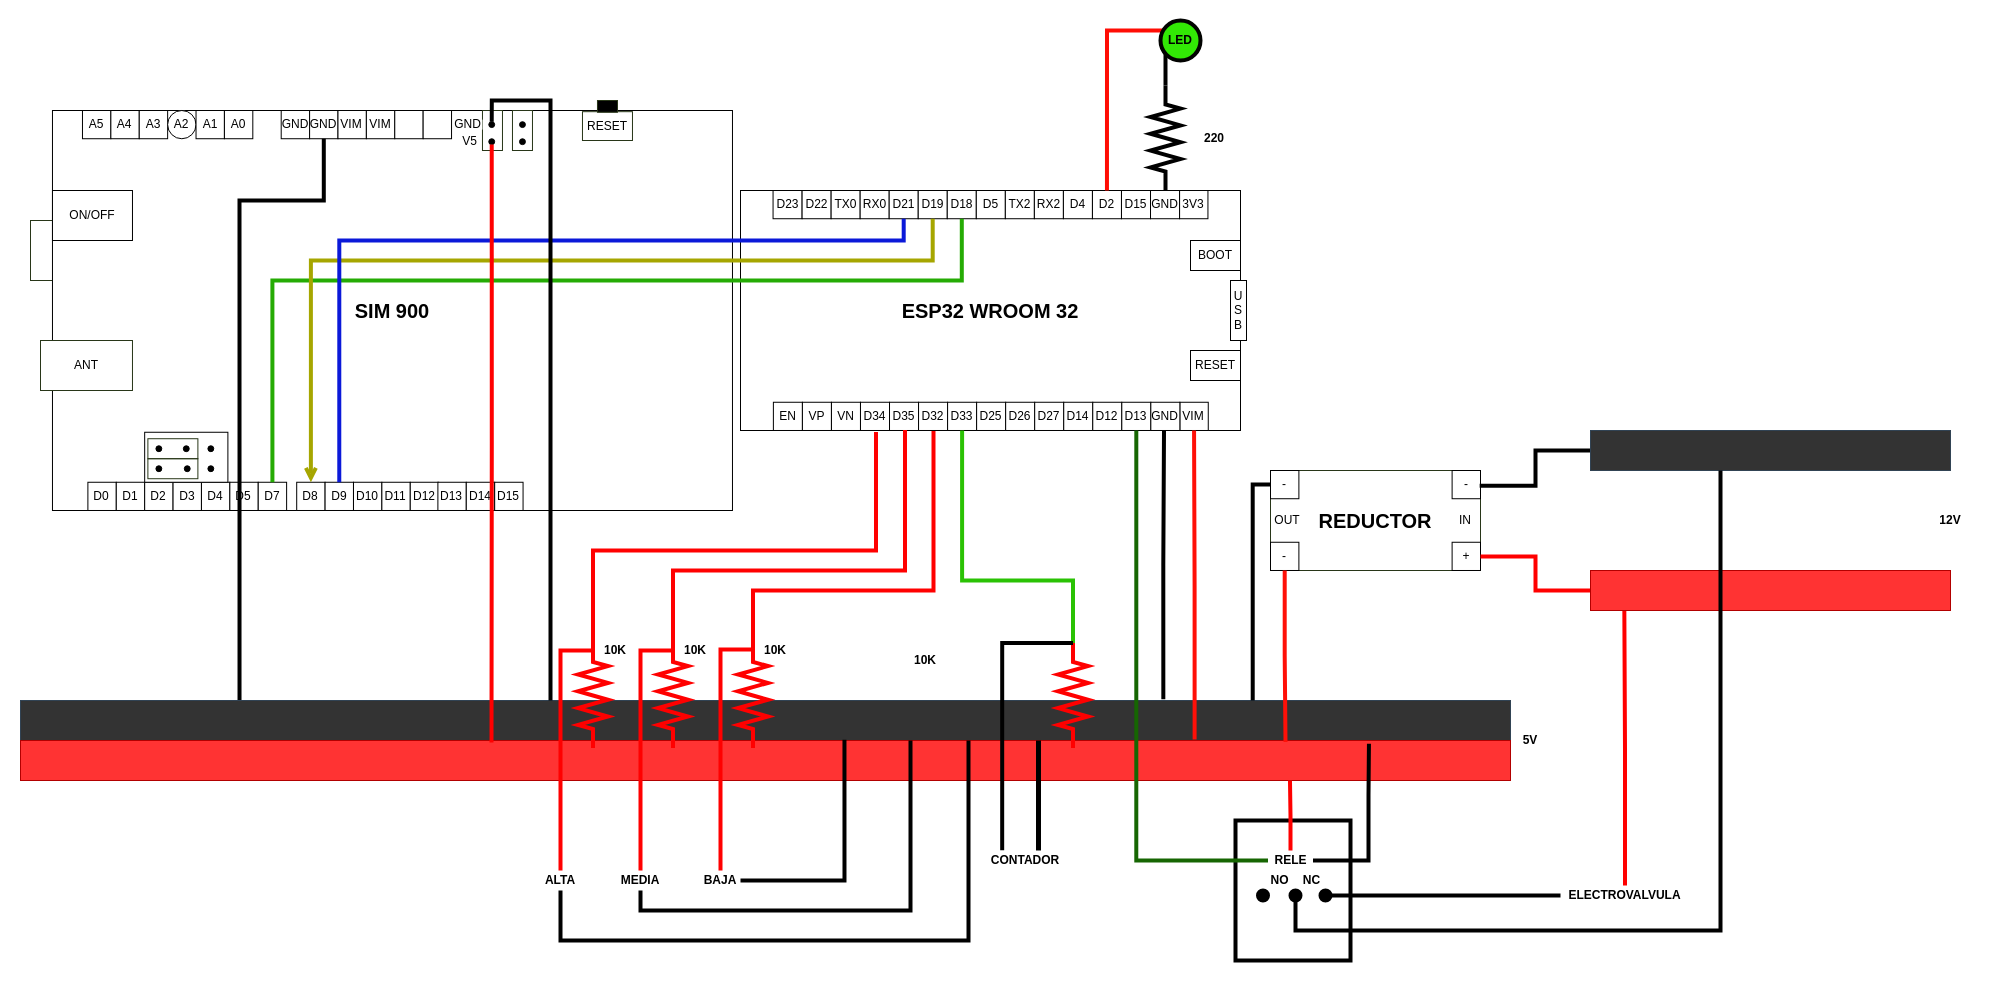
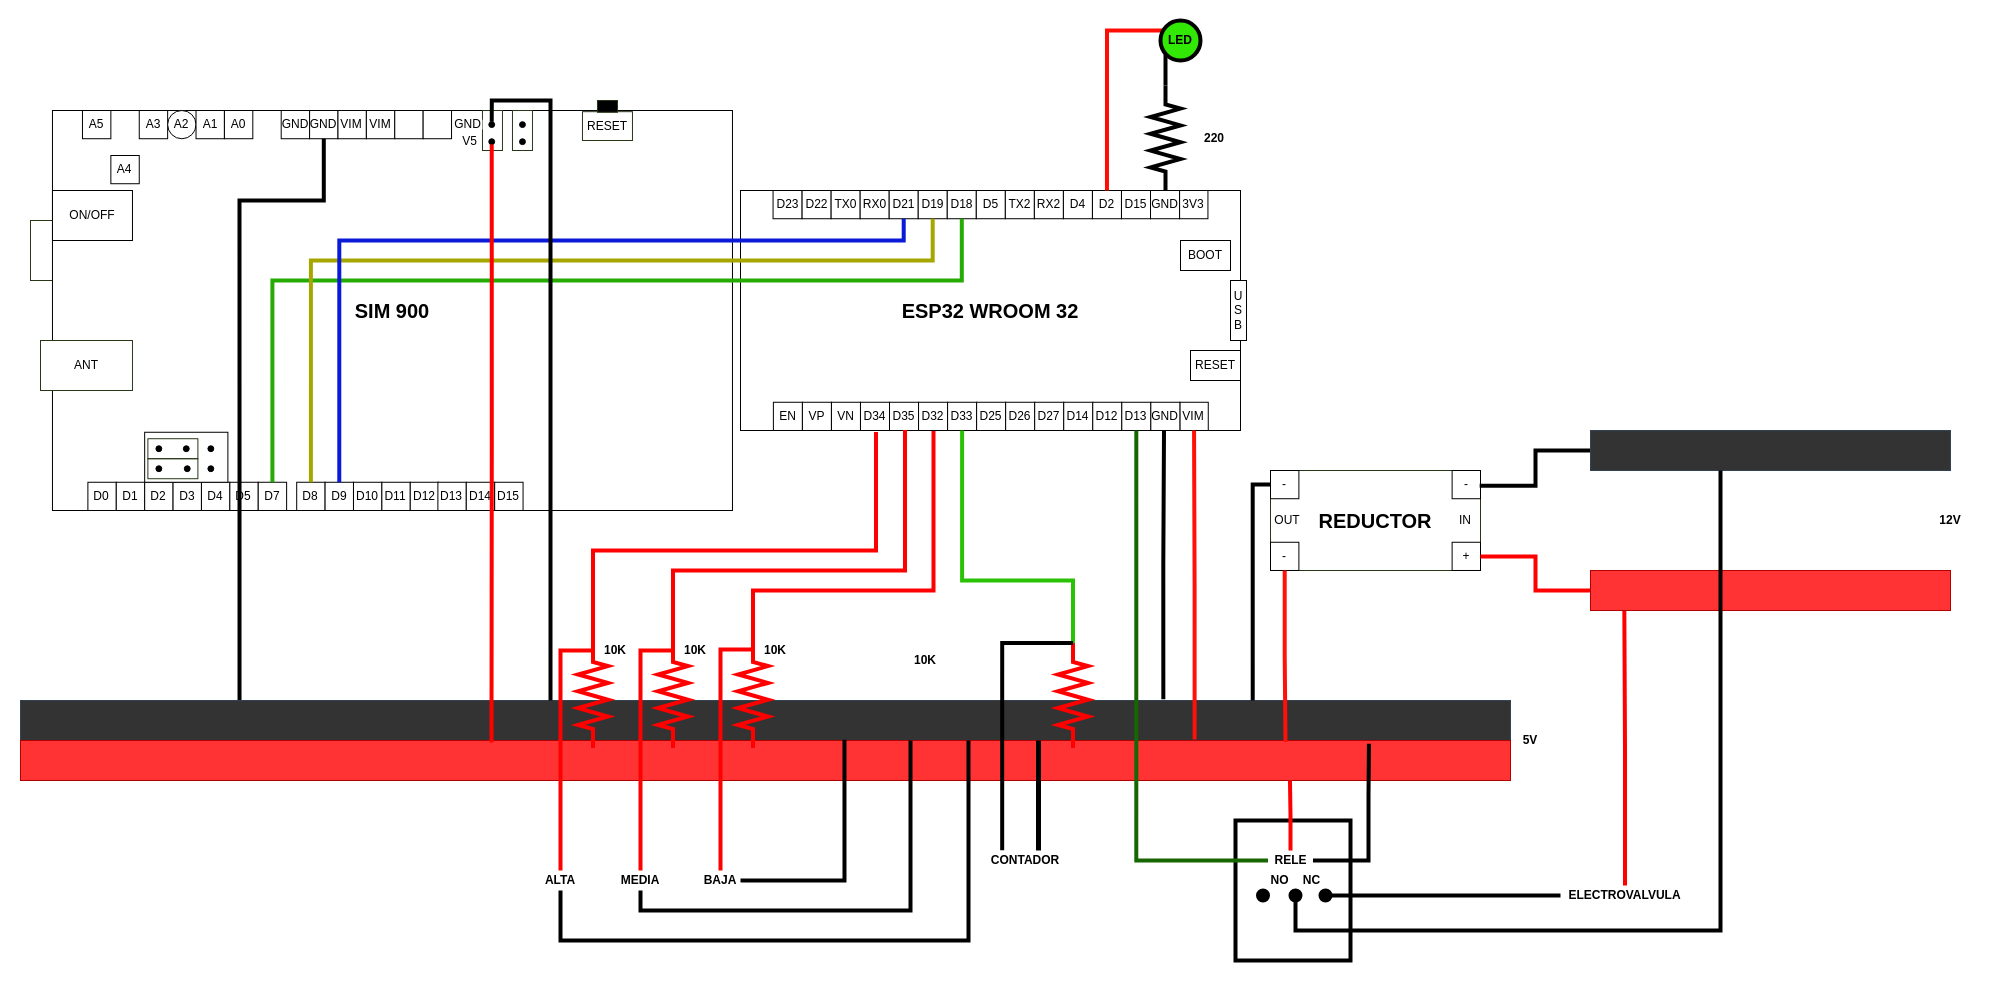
node "A4": moved (125, 125) -> (125, 170)
node "BOOT": moved (1216, 256) -> (1206, 256)
edge "D19" -> "D8": arrowhead open -> none
